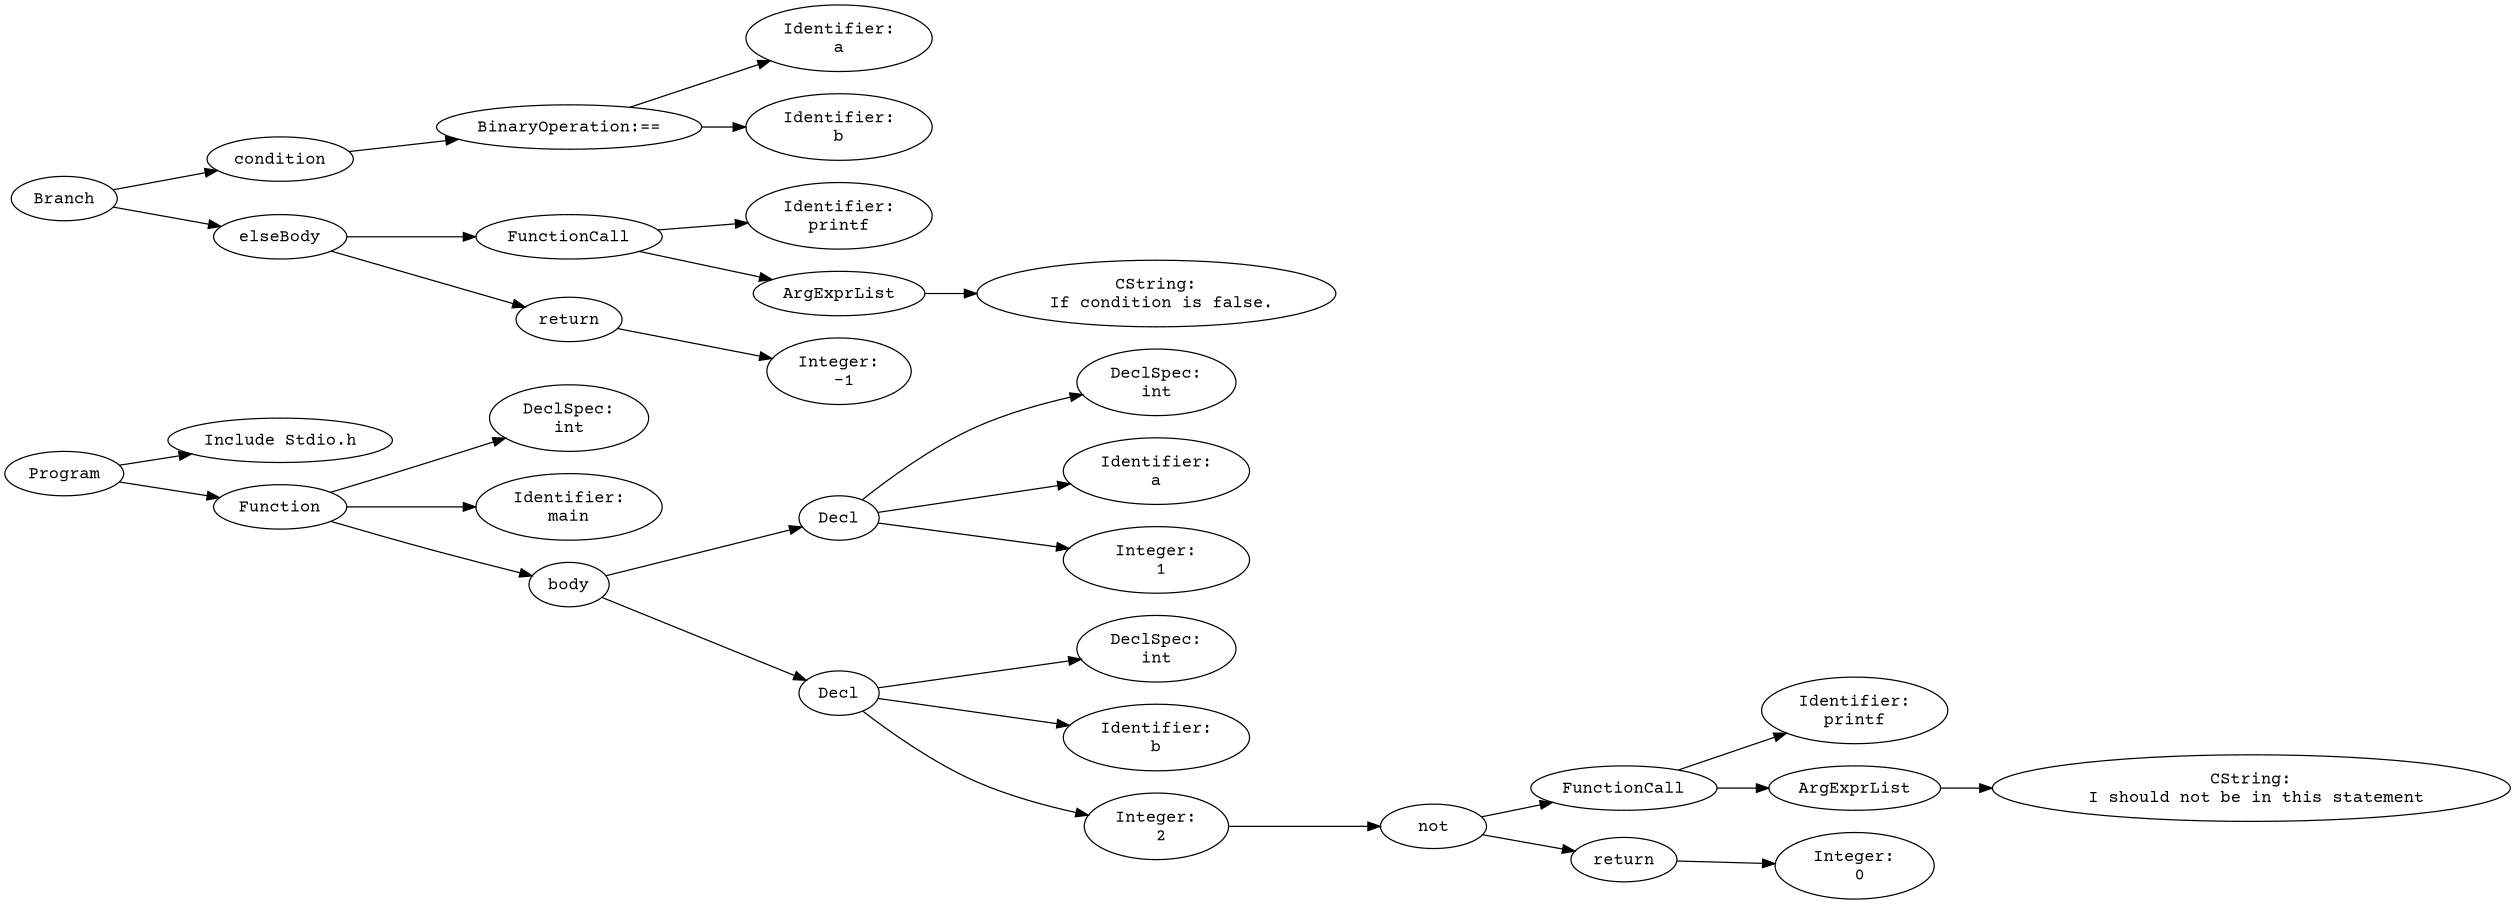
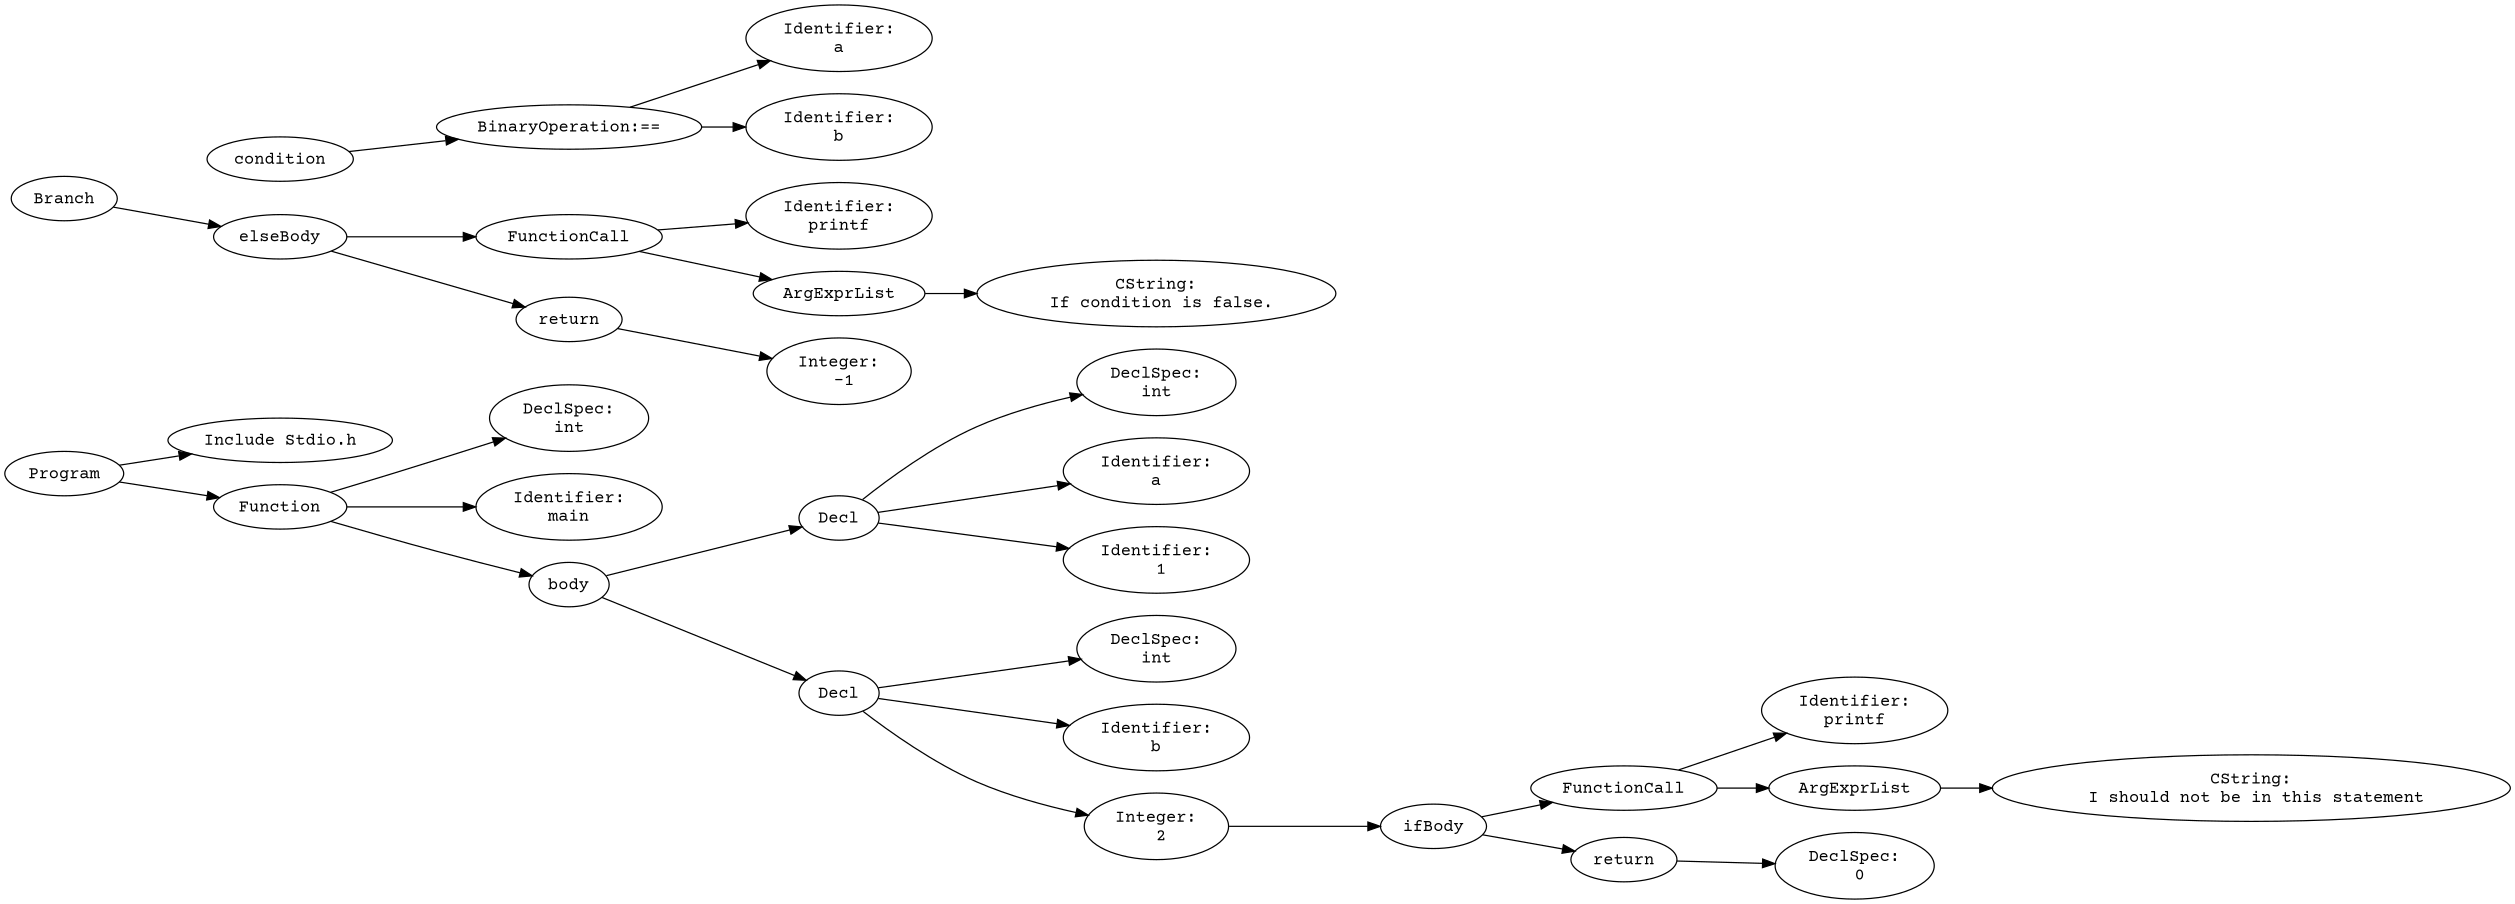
edge "Branch" -> "condition": removed
node "Integer: 1": label "Integer: 1" -> "Identifier: 1"
node "not": label "not" -> "ifBody"
node "Integer: 0": label "Integer: 0" -> "DeclSpec: 0"
